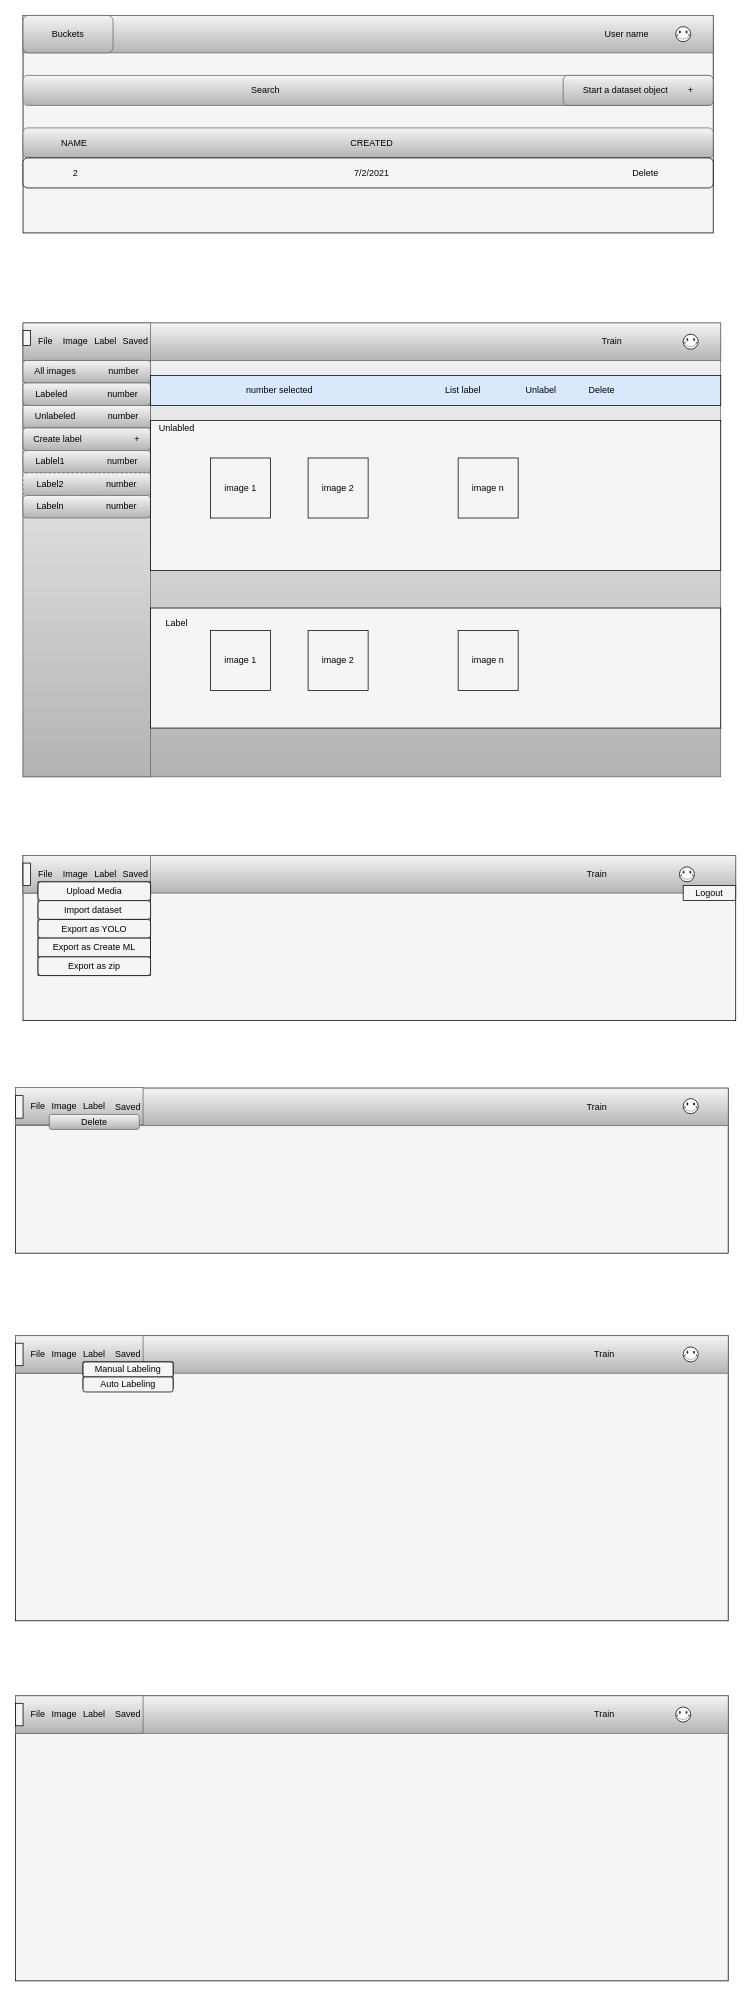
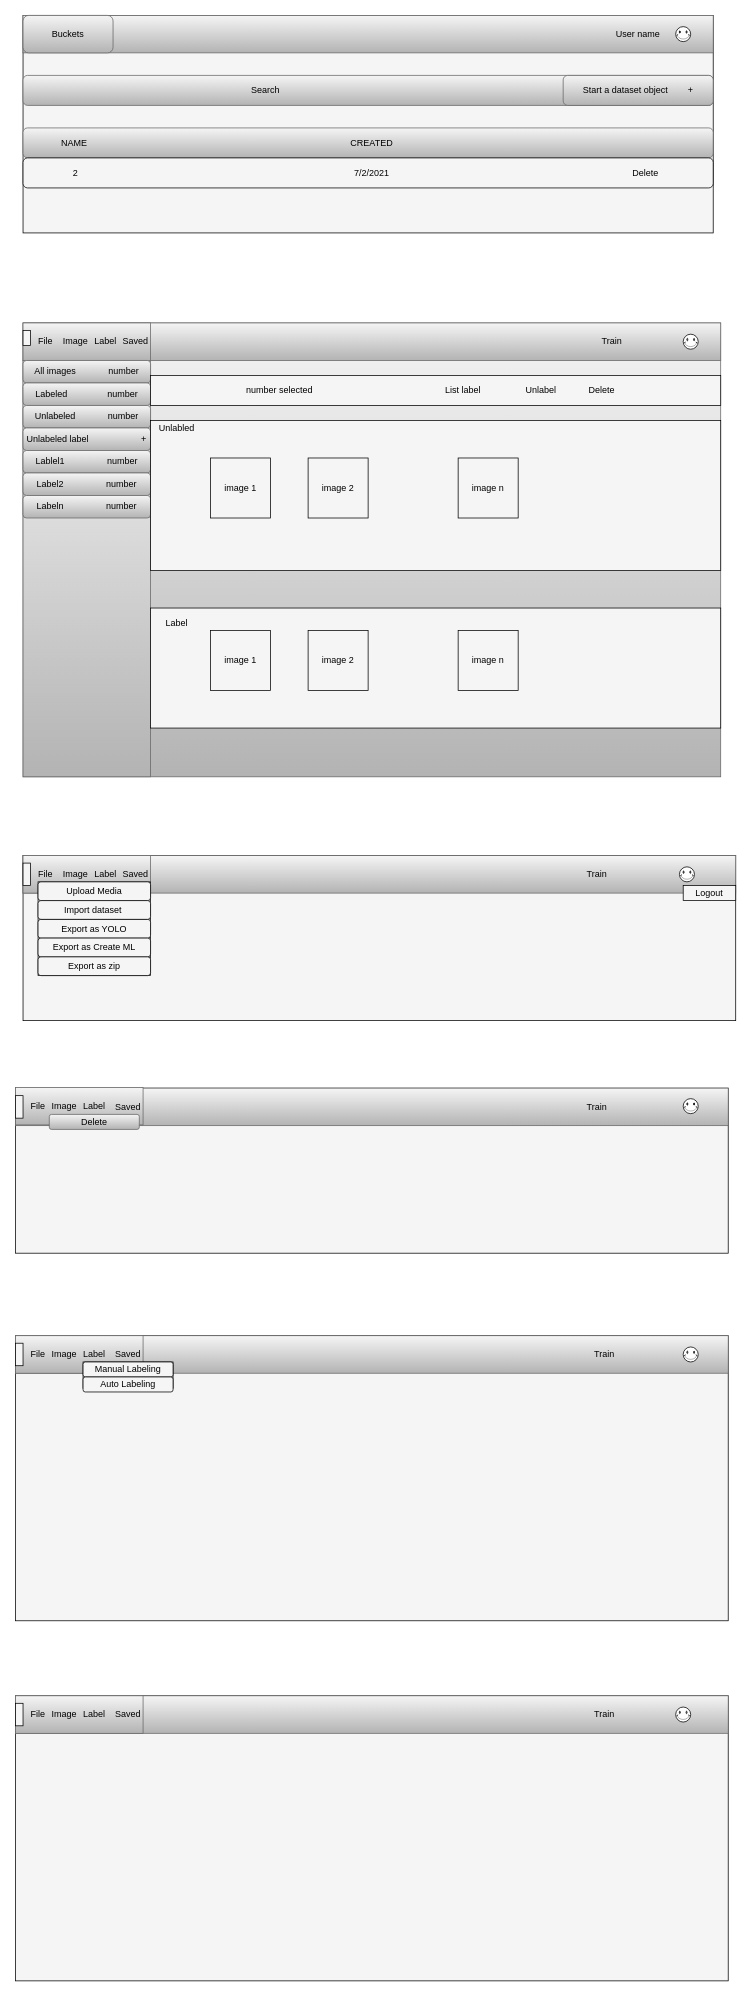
node "User name": moved (627, 34) -> (638, 34)
node "number selected List label Unlabel Delete": fillcolor #dae8fc -> #f5f5f5
node "Unlabeled number": shape rectangle -> rounded rectangle
node "Create label +": label "Create label +" -> "Unlabeled label +"
node "Label2 number": style dashed -> solid
node "Export as Create ML": shape rectangle -> rounded rectangle
